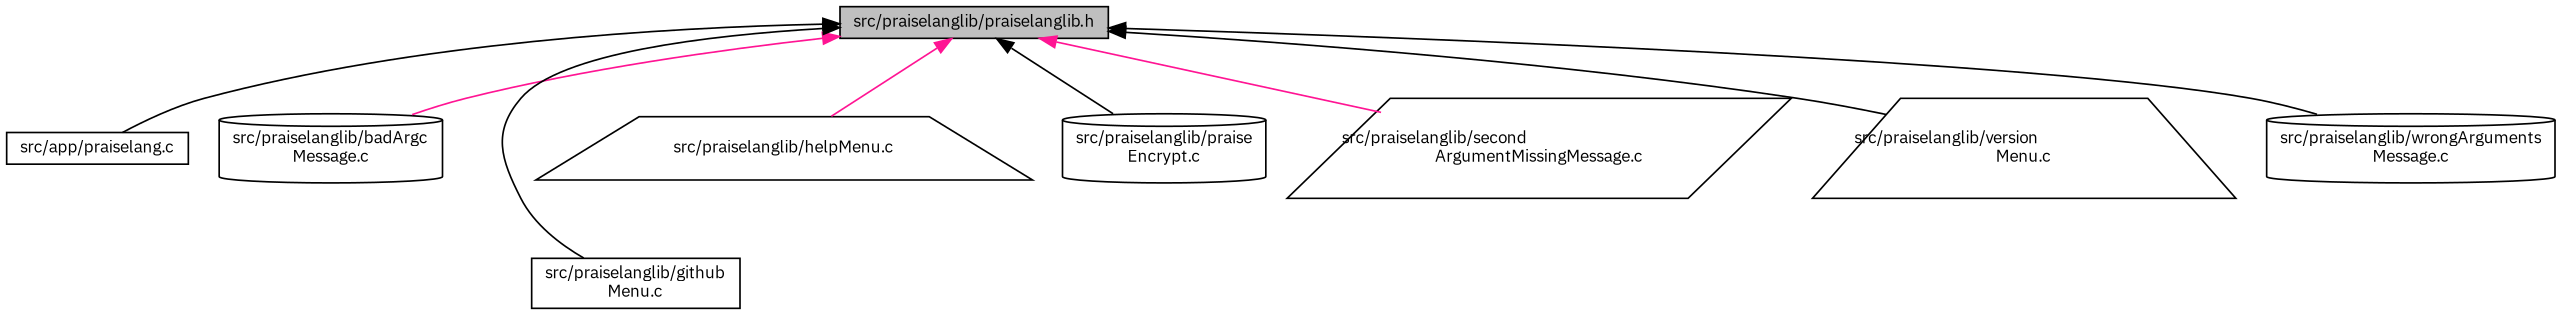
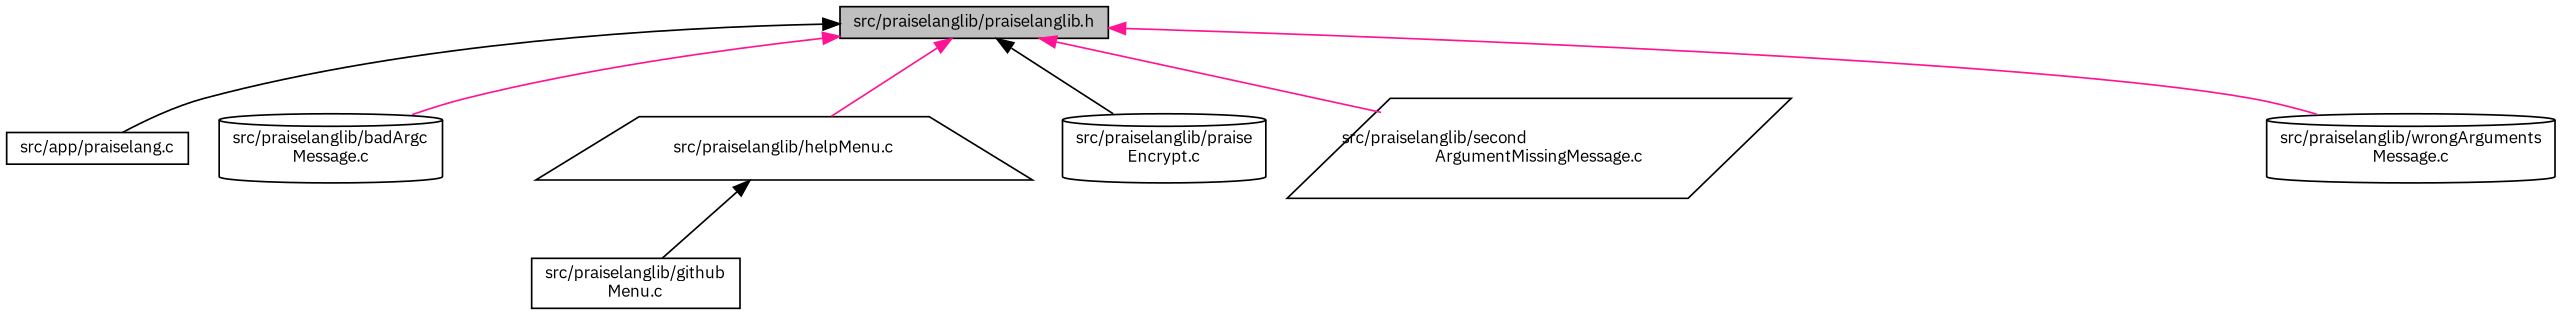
edge "src/praiselanglib/wrongArguments Message.c" -> "src/praiselanglib/praiselanglib.h": color black -> deeppink
edge "src/praiselanglib/github Menu.c" -> "src/praiselanglib/praiselanglib.h": now "src/praiselanglib/github Menu.c" -> "src/praiselanglib/helpMenu.c"
node "src/praiselanglib/version Menu.c": removed
